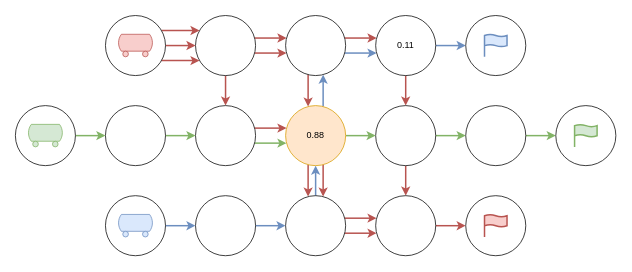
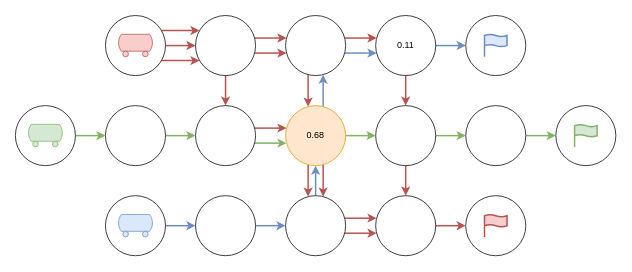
node "0.88": label "0.88" -> "0.68"
